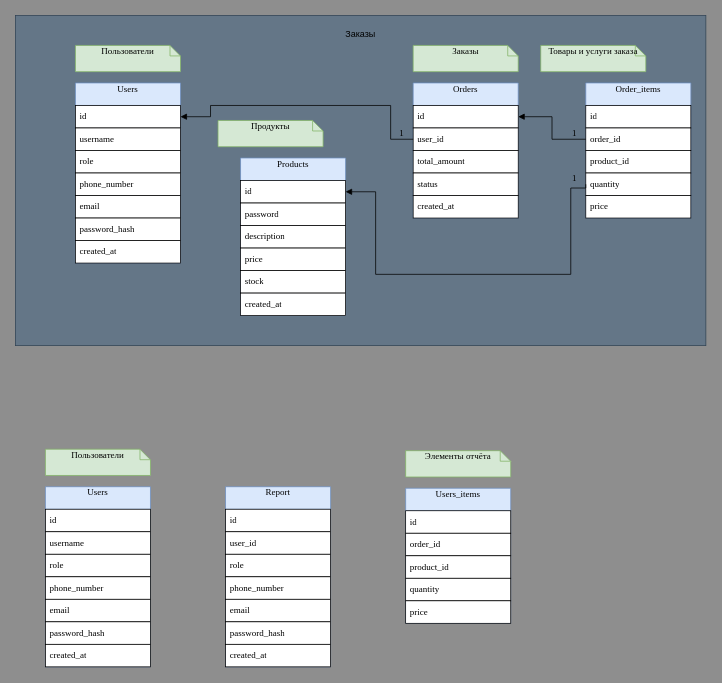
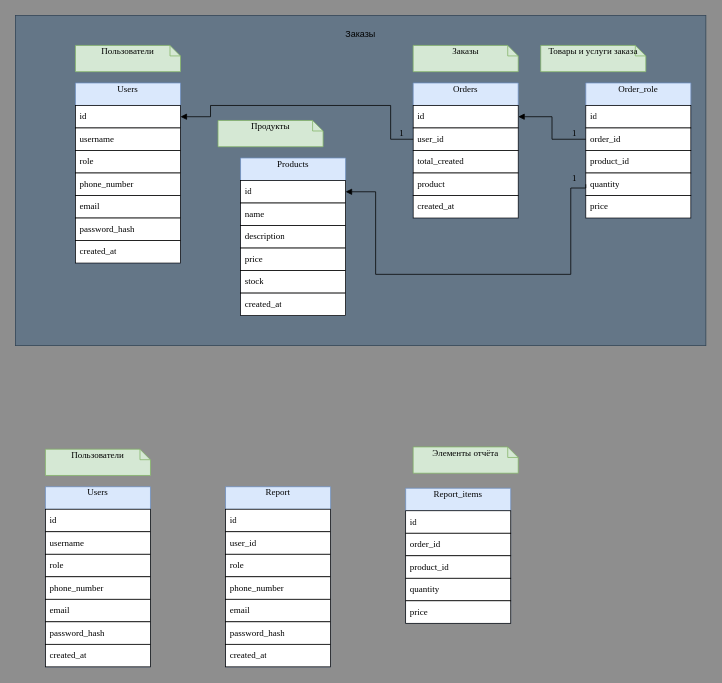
node "Order_items": label "Order_items" -> "Order_role"
node "total_amount": label "total_amount" -> "total_created"
node "status": label "status" -> "product"
node "password": label "password" -> "name"
node "Элементы отчёта": moved (458, 464) -> (465, 460)
node "Users_items": label "Users_items" -> "Report_items"
